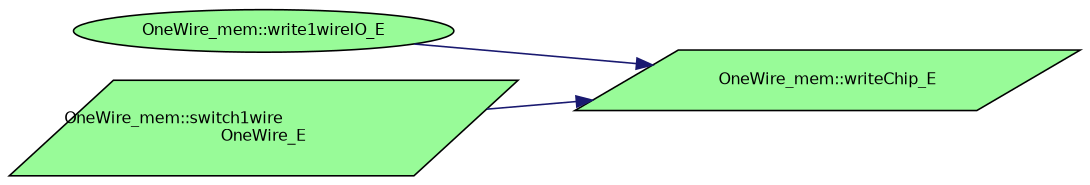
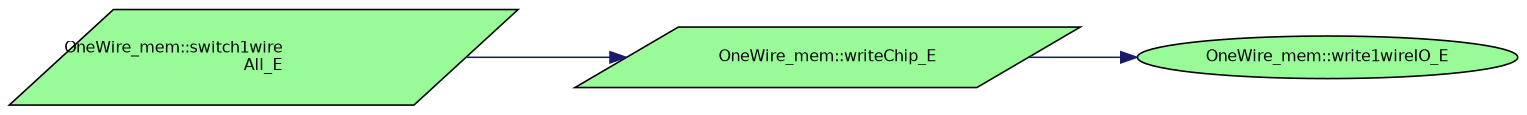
edge "OneWire_mem::write1wireIO_E" -> "OneWire_mem::writeChip_E": reversed
node "OneWire_mem::switch1wire OneWire_E": label "OneWire_mem::switch1wire OneWire_E" -> "OneWire_mem::switch1wire All_E"
